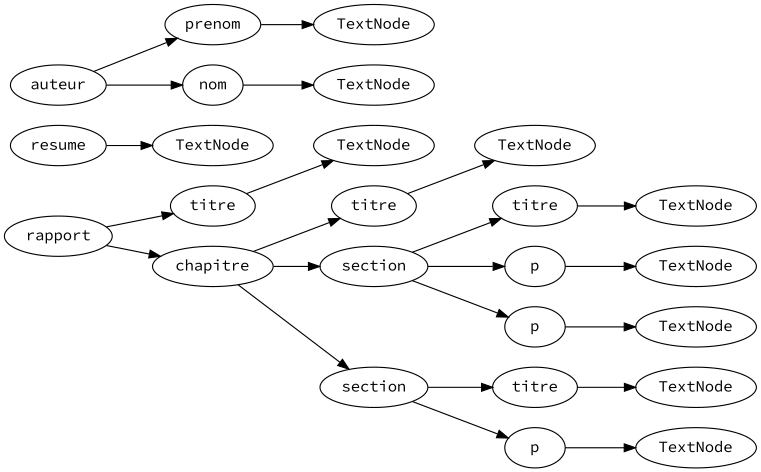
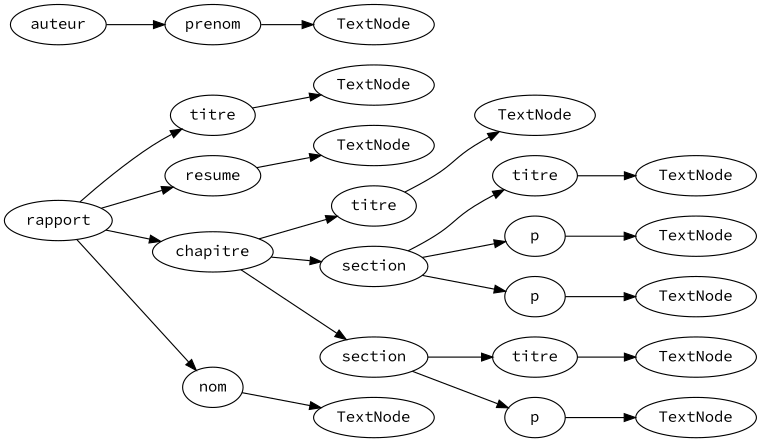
edge "auteur" -> "nom": now "rapport" -> "nom"
edge "rapport" -> "resume": added
